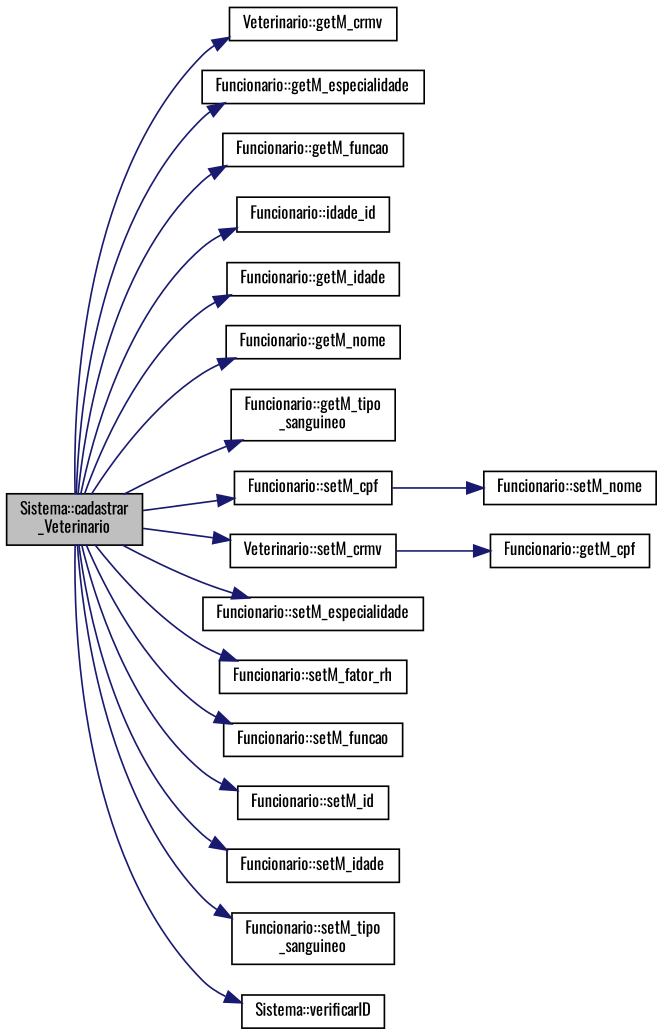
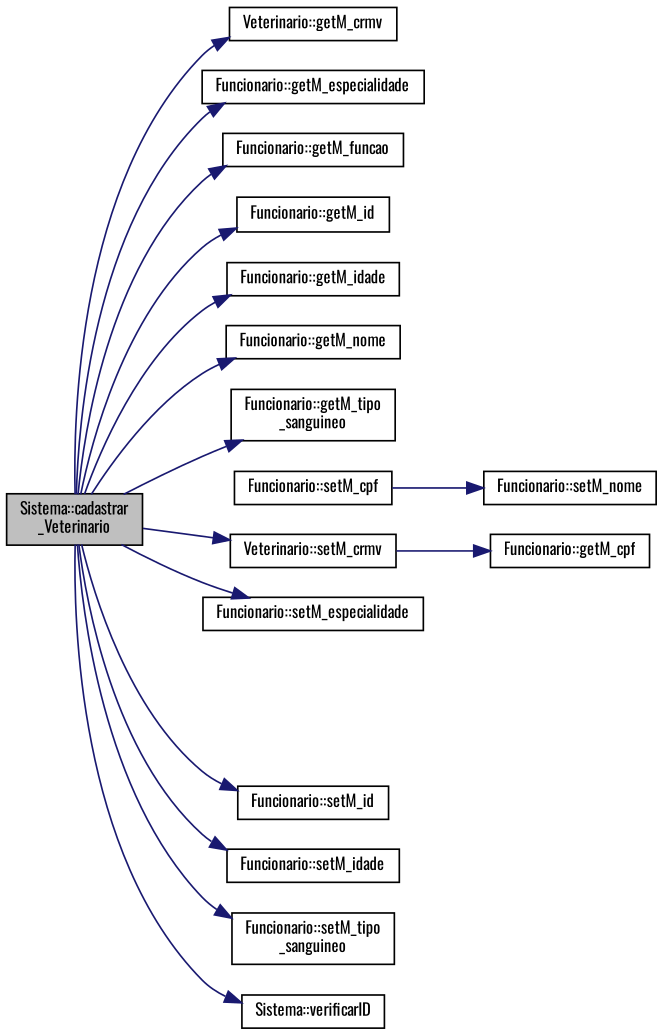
node "Funcionario::idade_id": label "Funcionario::idade_id" -> "Funcionario::getM_id"
edge "Sistema::cadastrar _Veterinario" -> "Funcionario::setM_cpf": removed
node "Funcionario::setM_fator_rh": removed
node "Funcionario::setM_funcao": removed
